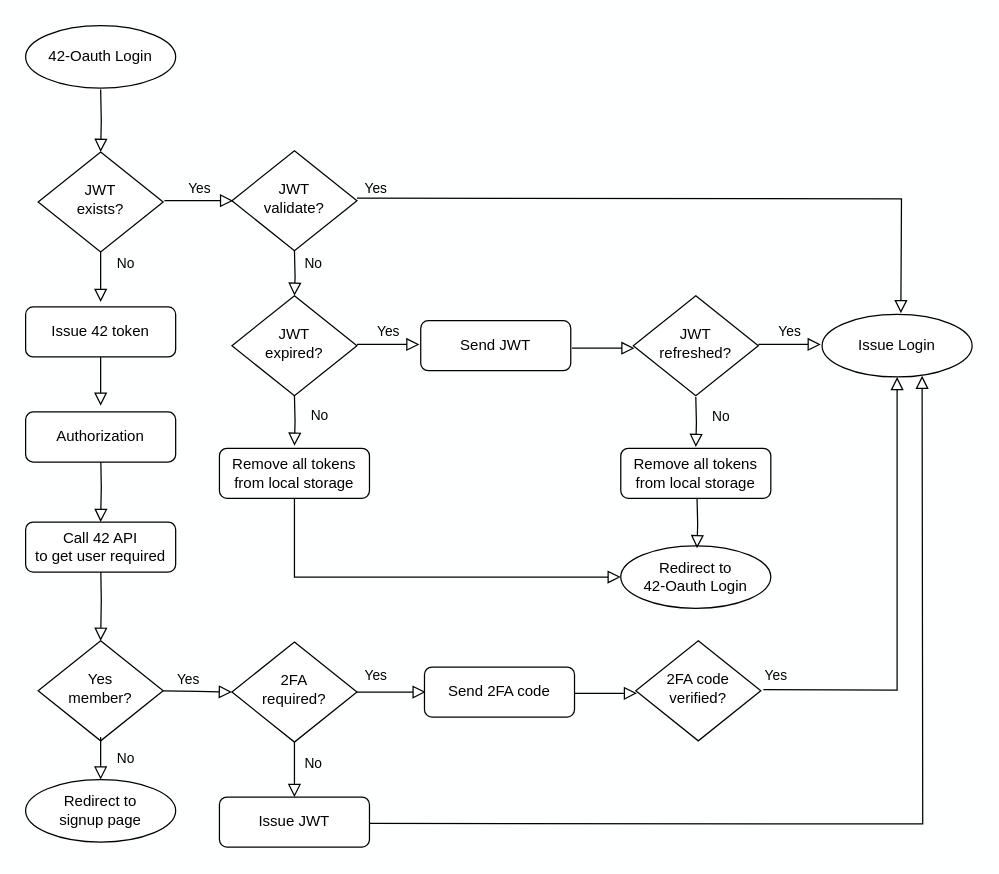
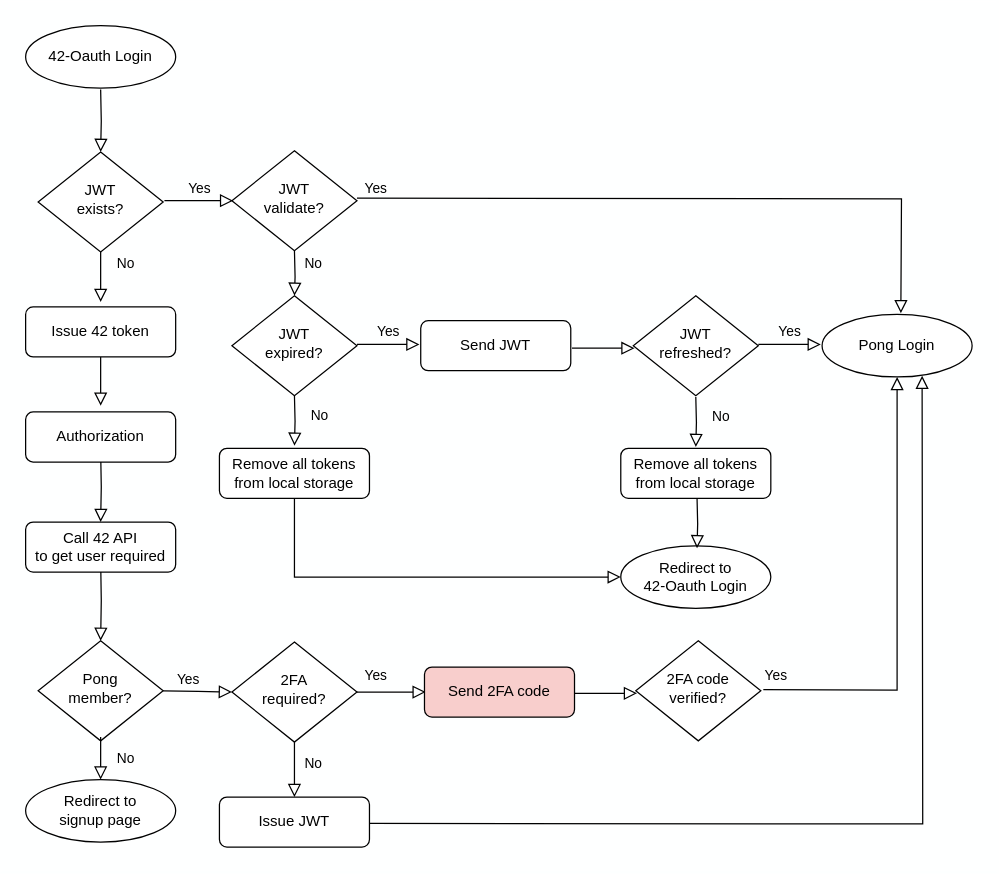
node "Issue Login": label "Issue Login" -> "Pong Login"
node "Yes member?": label "Yes member?" -> "Pong member?"
node "Send 2FA code": fillcolor #ffffff -> #f8cecc
